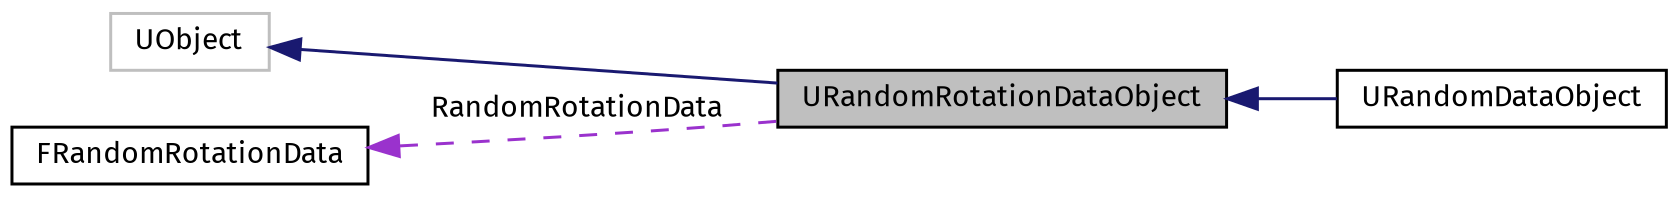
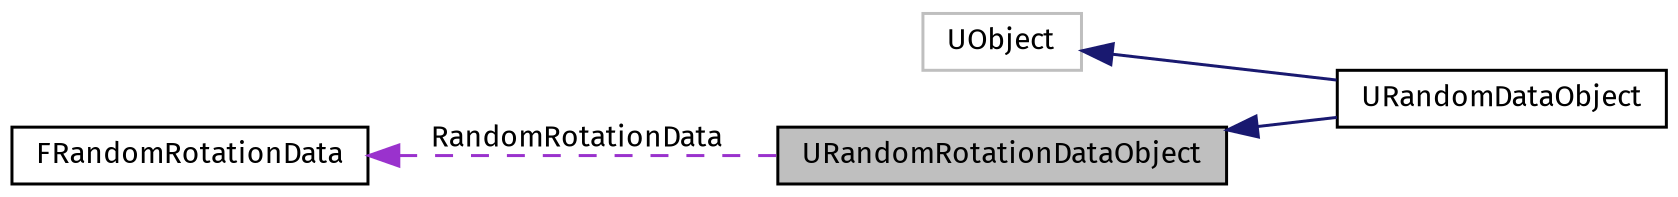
edge "URandomRotationDataObject" -> "UObject": now "URandomDataObject" -> "UObject"
